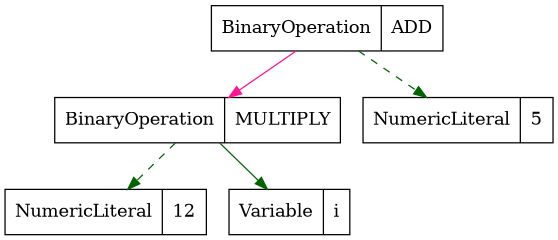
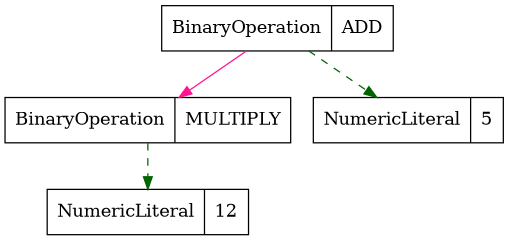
node "Variable": removed
